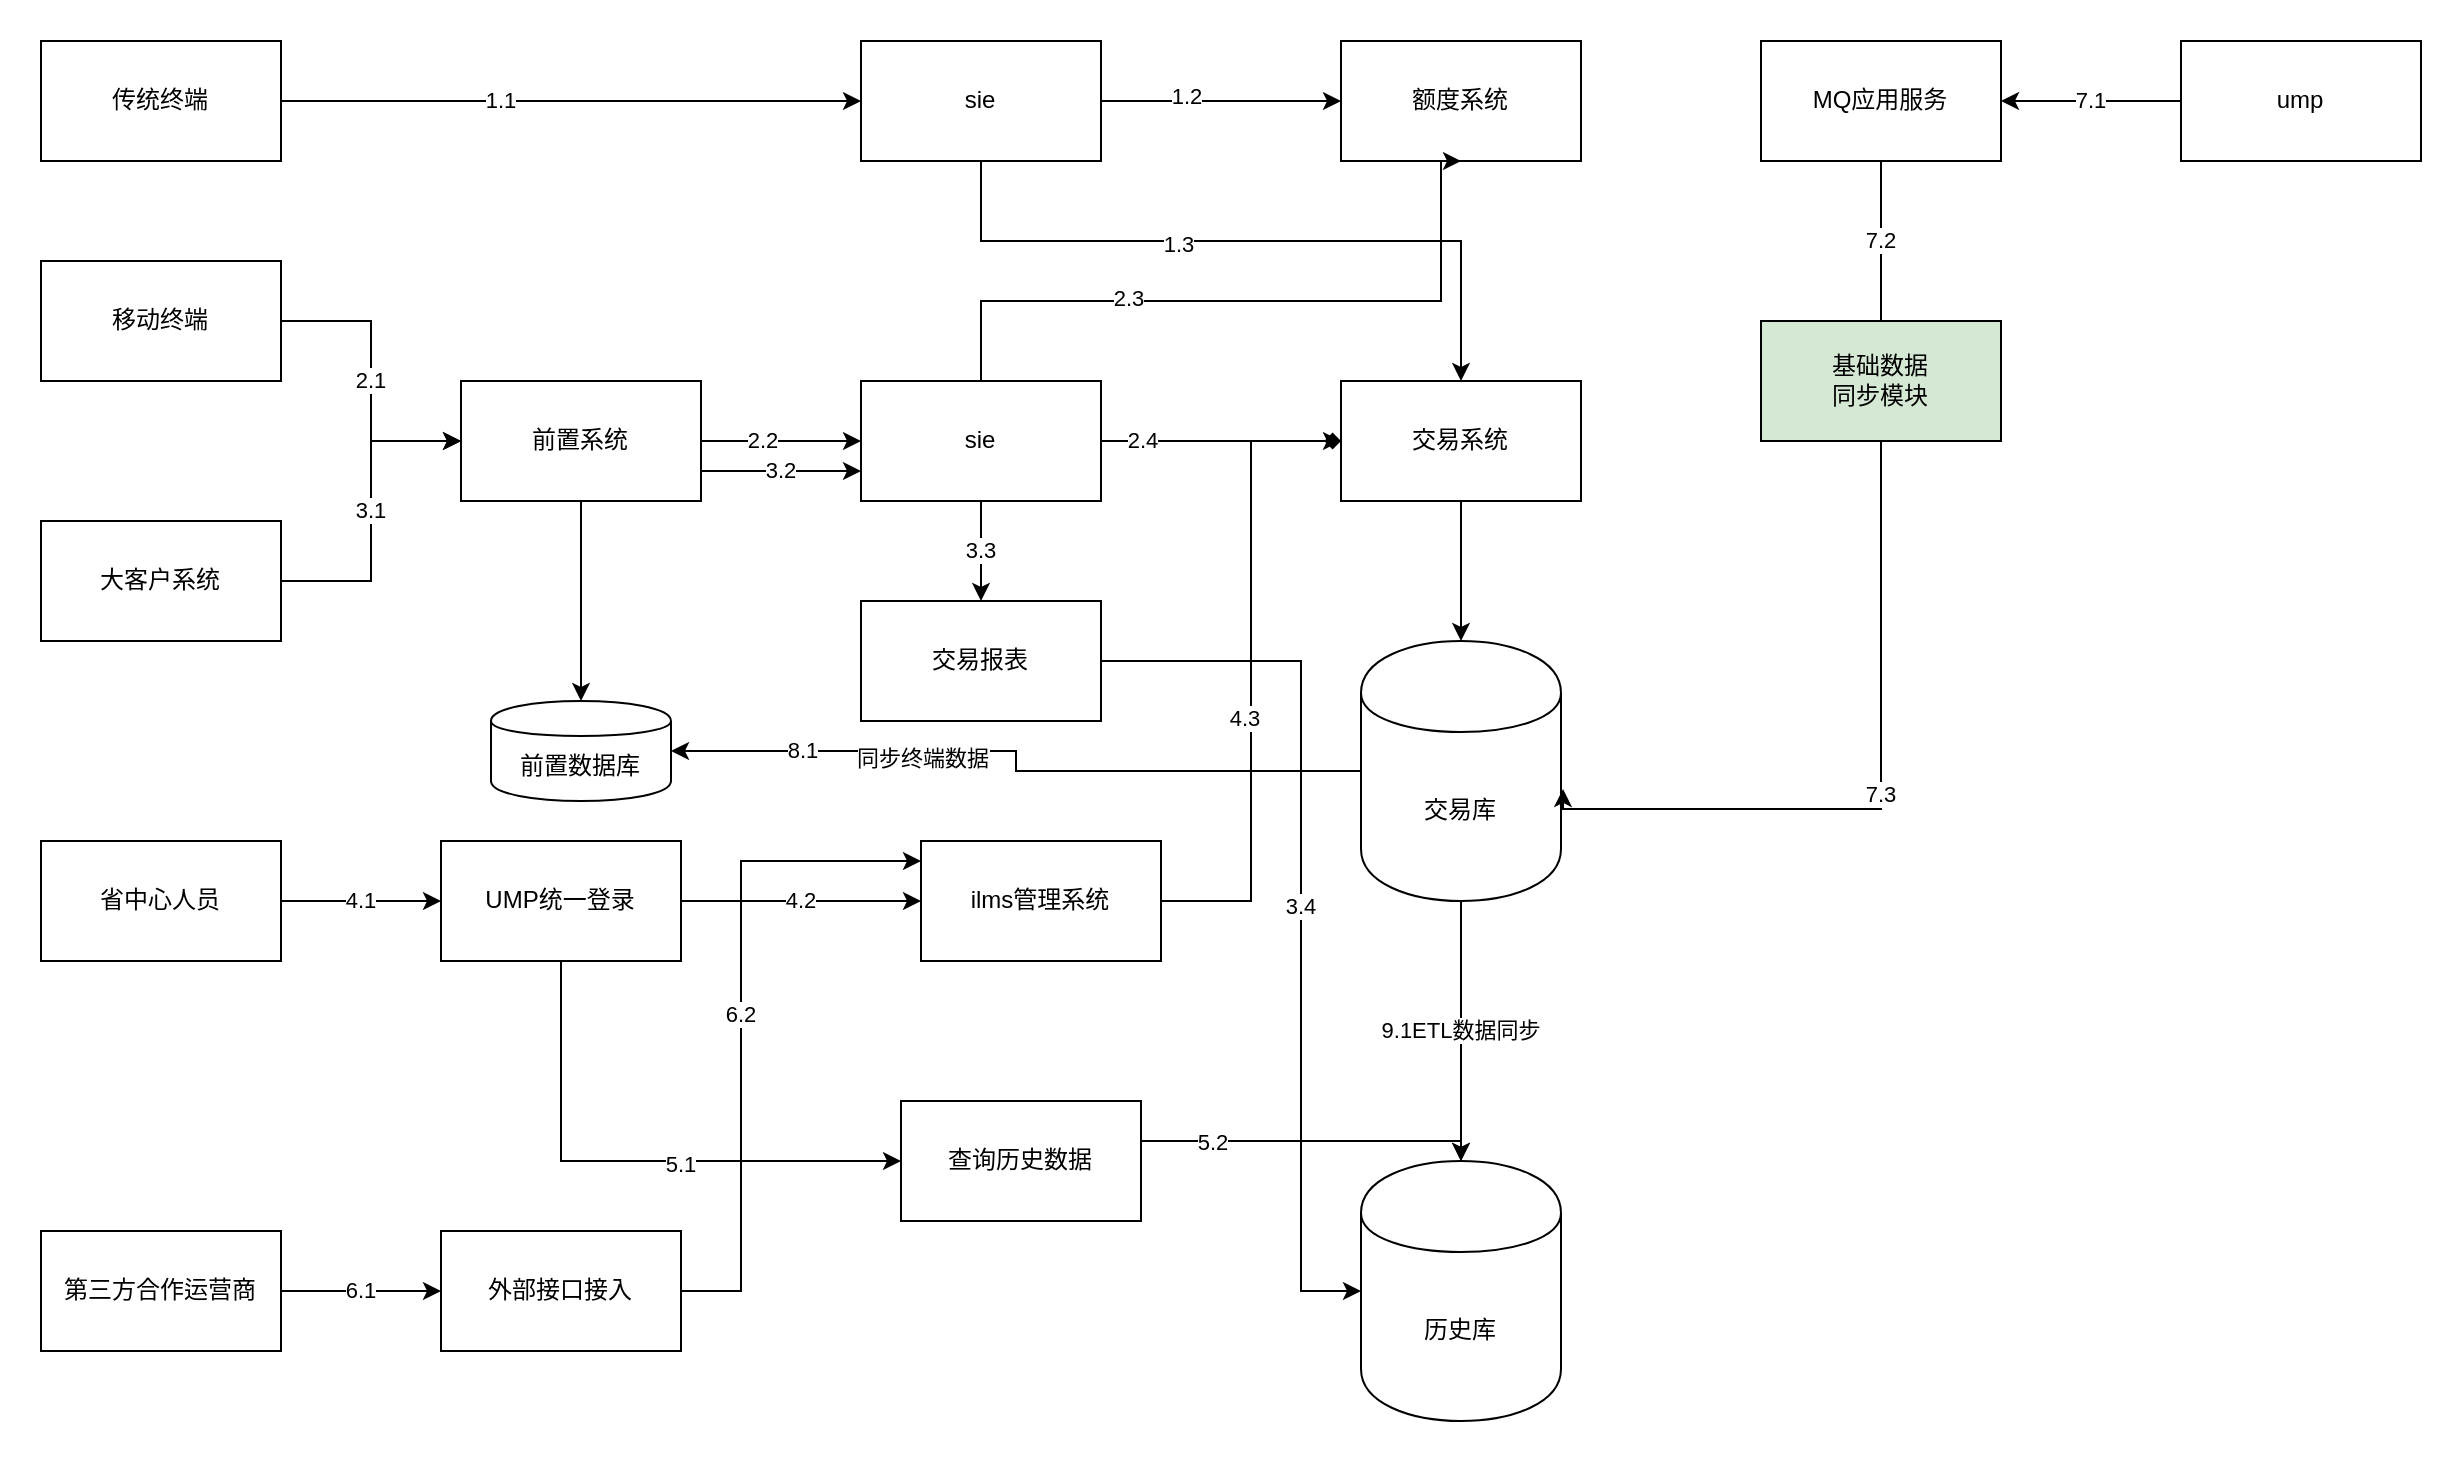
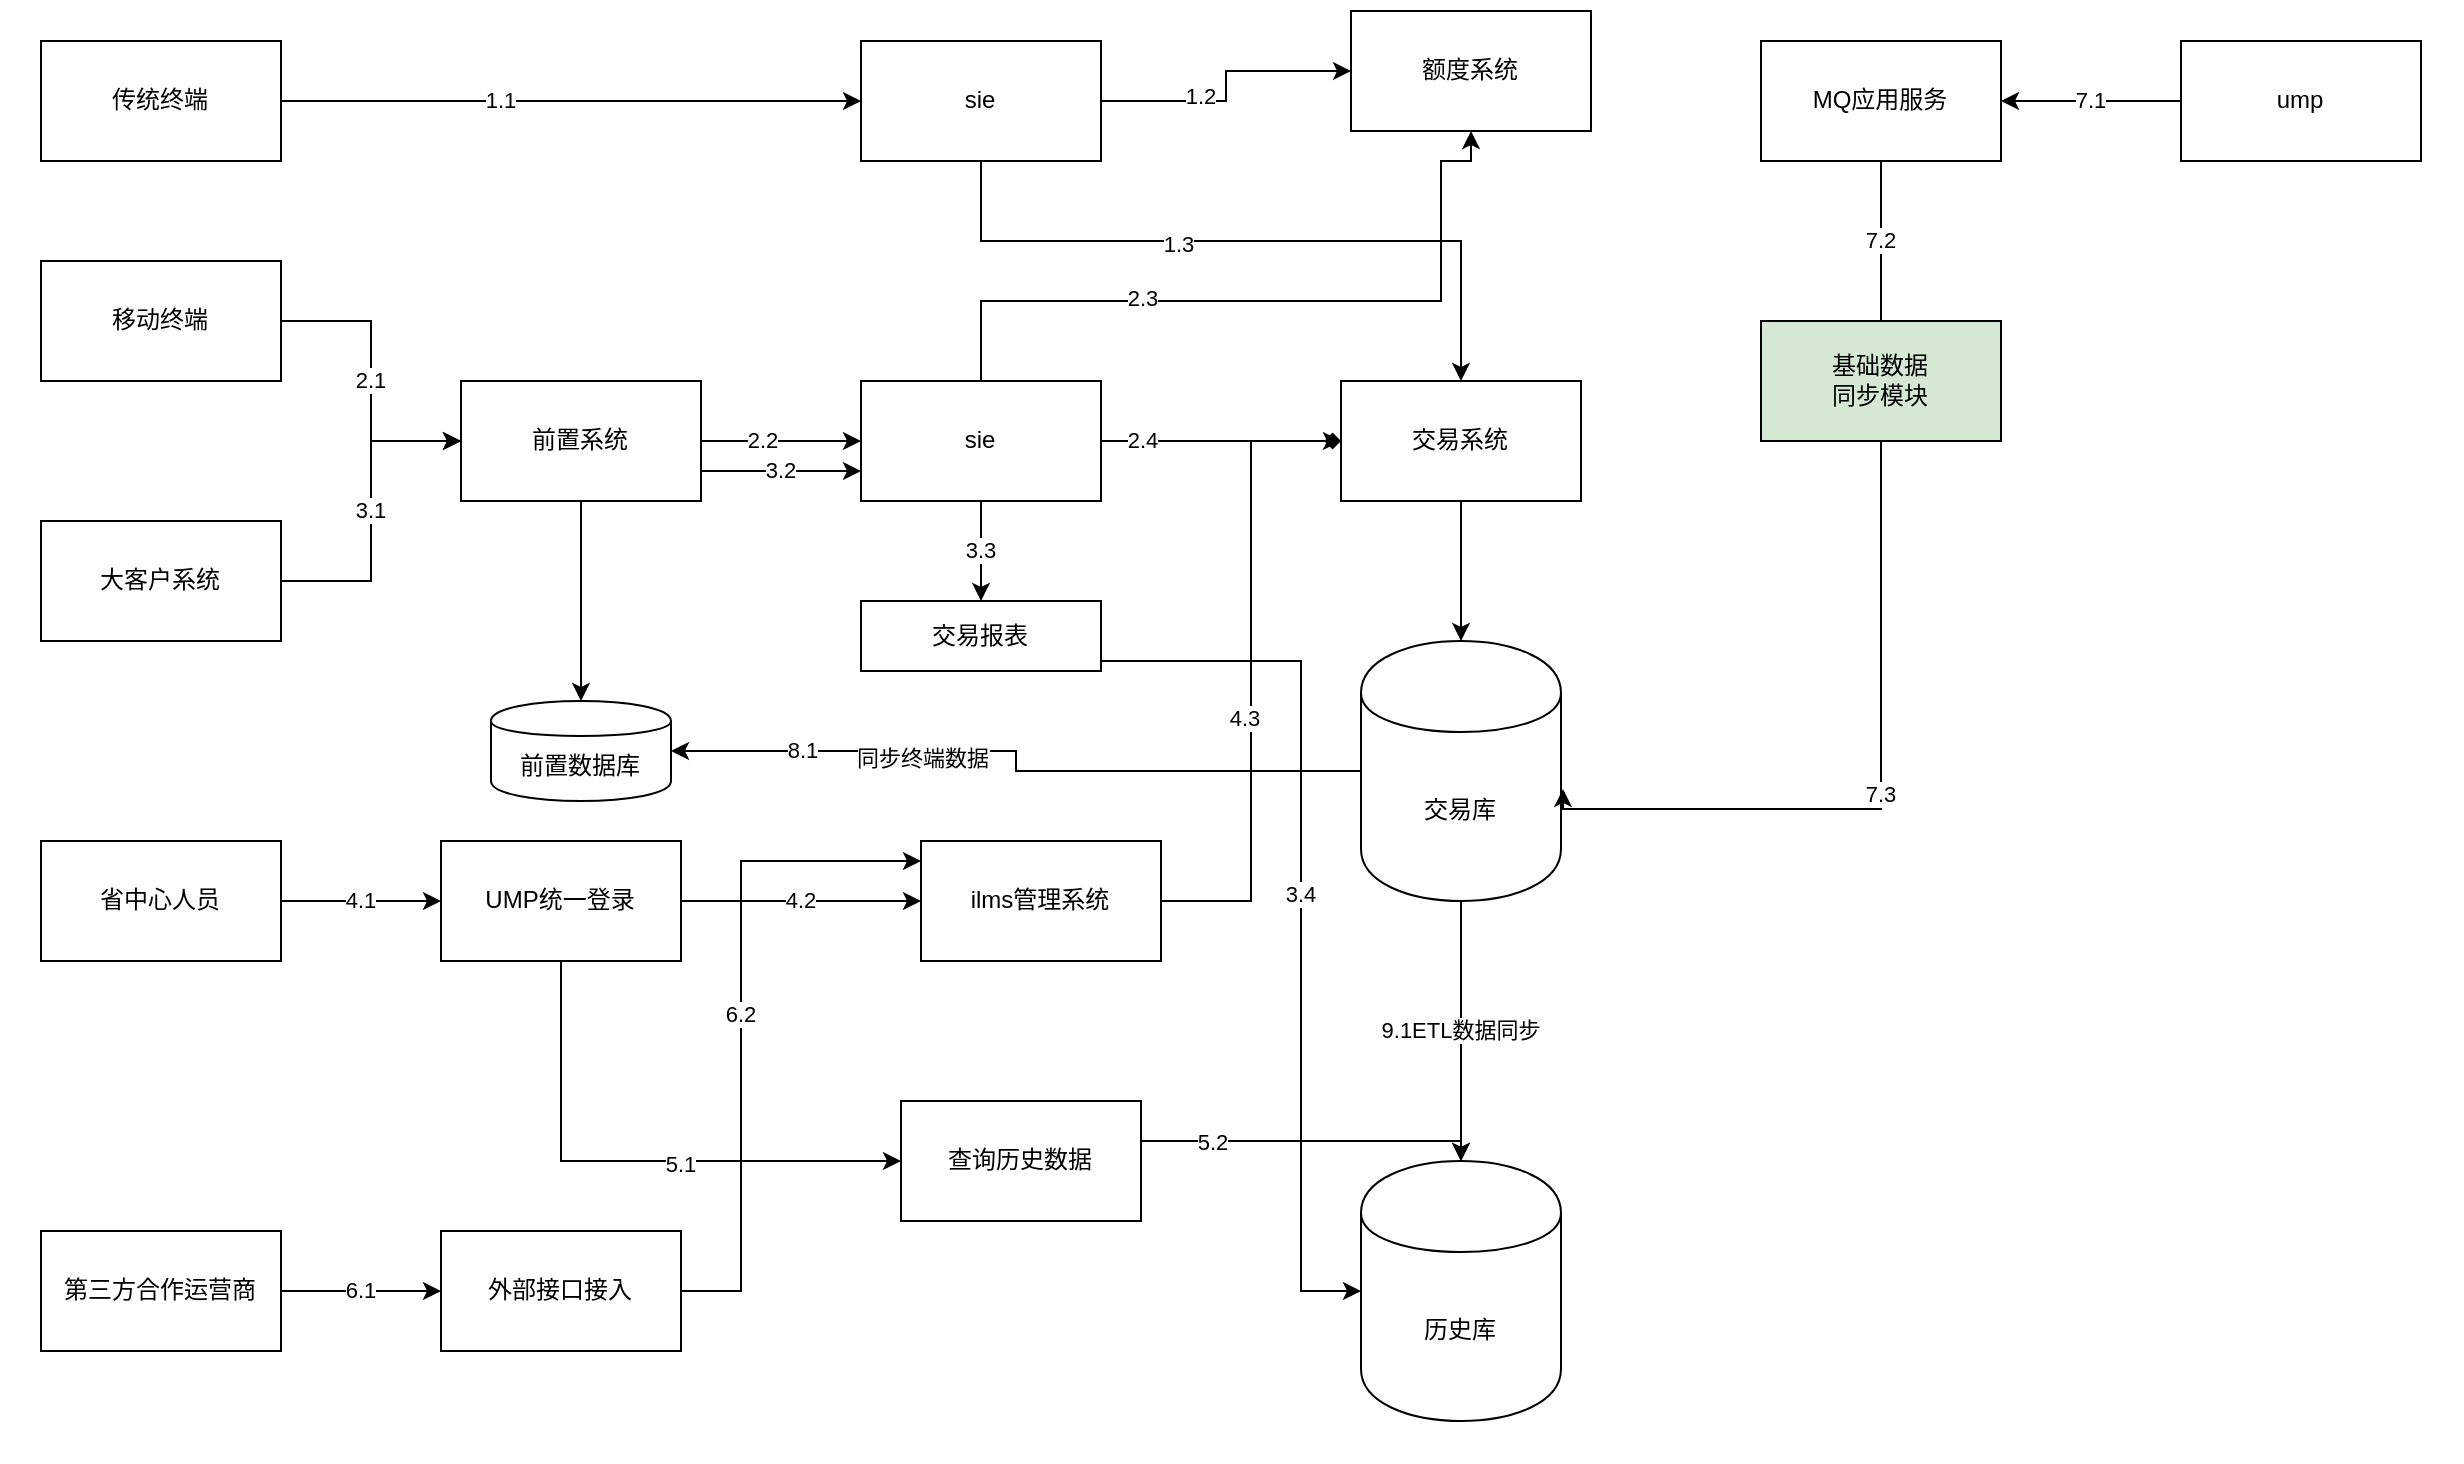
node "额度系统": moved (1461, 101) -> (1471, 71)
node "交易报表": size 240x120 -> 240x70
